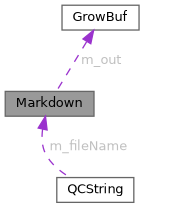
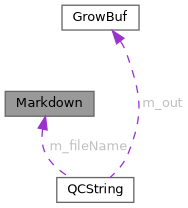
edge "Markdown" -> "GrowBuf": now "QCString" -> "GrowBuf"
